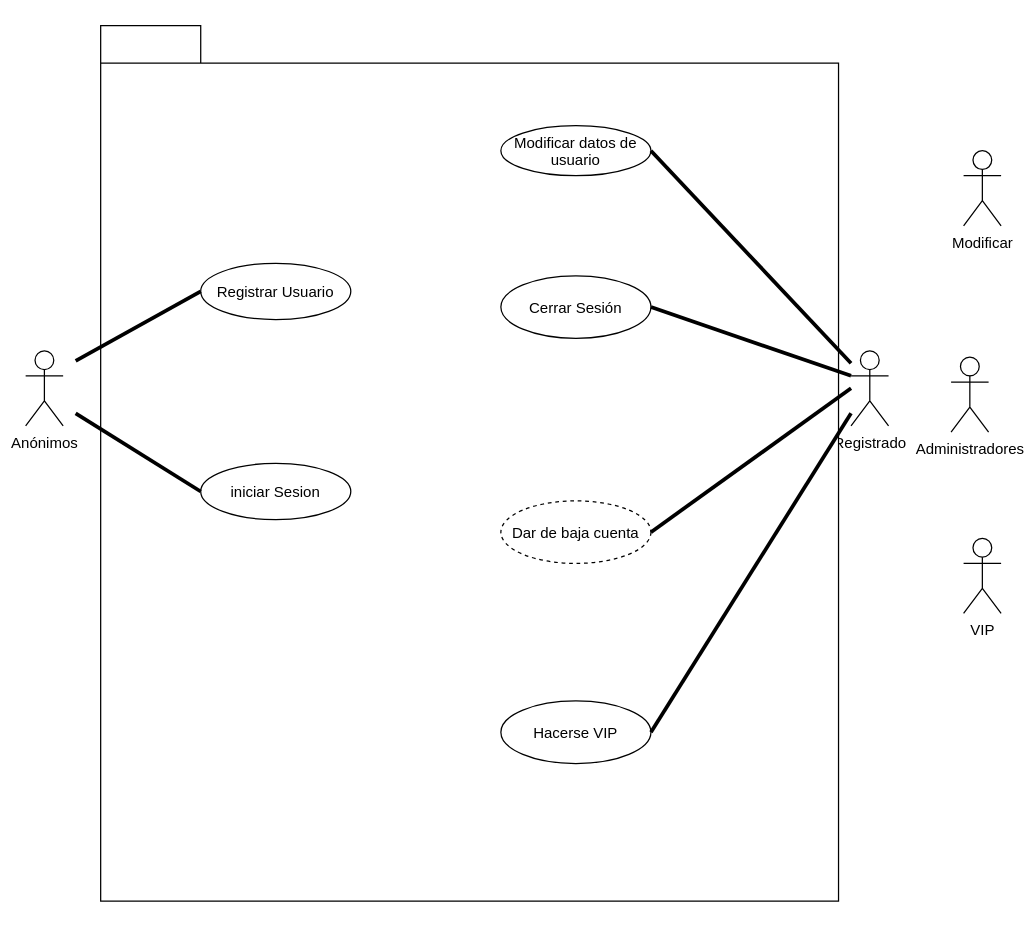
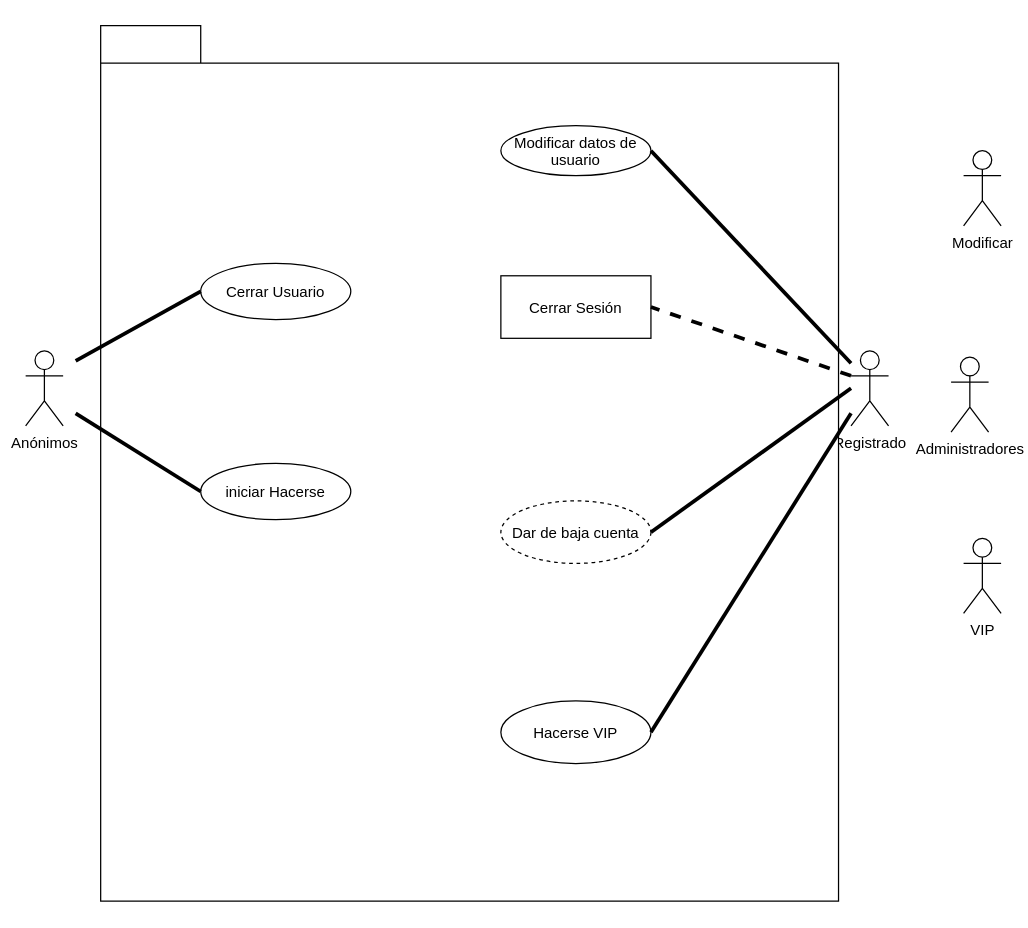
node "Registrar Usuario": label "Registrar Usuario" -> "Cerrar Usuario"
node "Cerrar Sesión": shape ellipse -> rectangle
edge "Cerrar Sesión" -- "Registrado": style solid -> dashed
node "iniciar Sesion": label "iniciar Sesion" -> "iniciar Hacerse"
